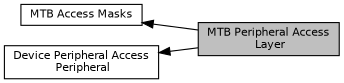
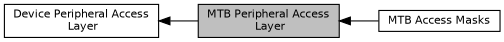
edge "MTB Peripheral Access Layer" -> "MTB Access Masks": reversed
node "Device Peripheral Access Peripheral": label "Device Peripheral Access Peripheral" -> "Device Peripheral Access Layer"
